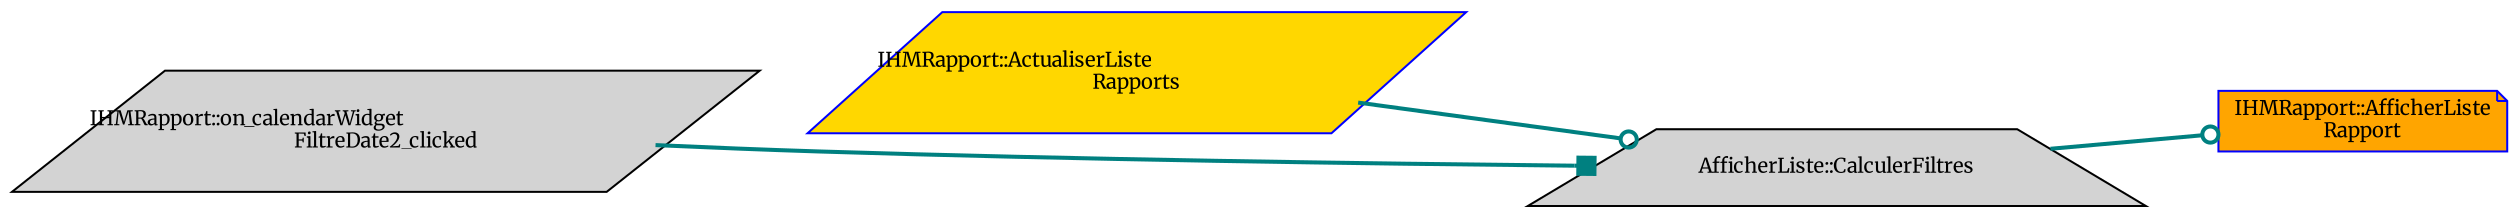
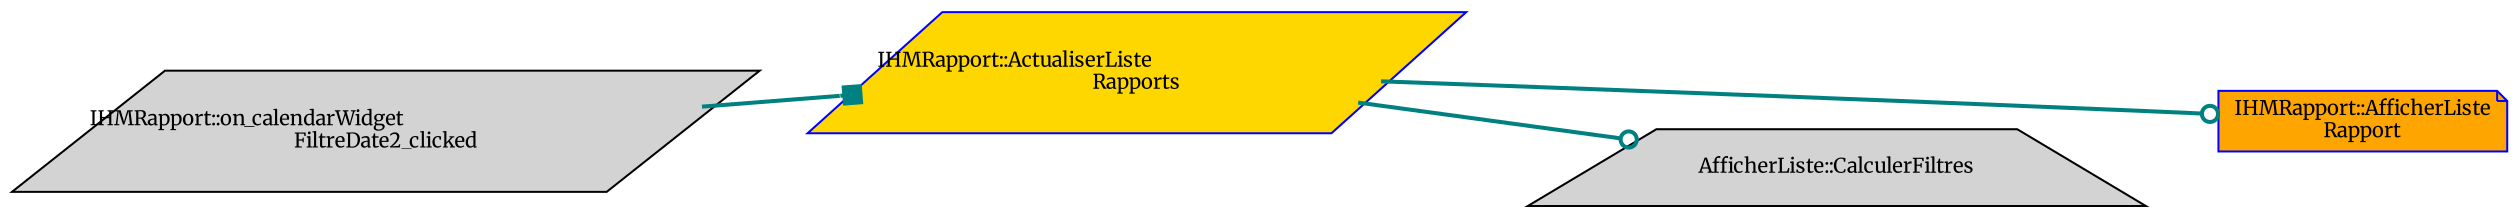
edge "AfficherListe::CalculerFiltres" -> "IHMRapport::AfficherListe Rapport": now "IHMRapport::ActualiserListe Rapports" -> "IHMRapport::AfficherListe Rapport"
edge "IHMRapport::on_calendarWidget FiltreDate2_clicked" -> "AfficherListe::CalculerFiltres": now "IHMRapport::on_calendarWidget FiltreDate2_clicked" -> "IHMRapport::ActualiserListe Rapports"
